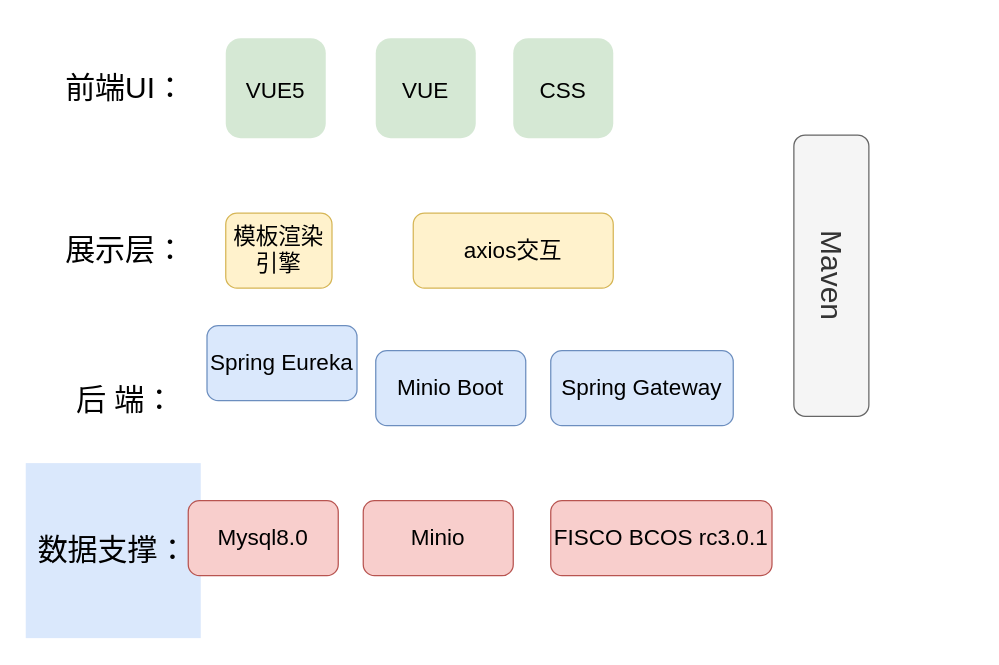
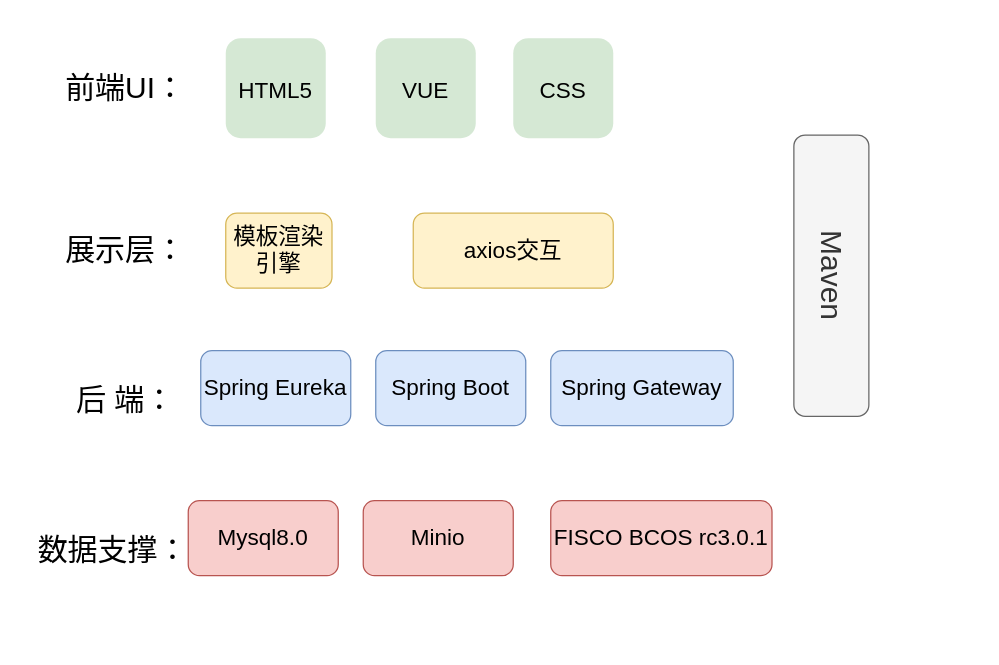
node "VUE5": label "VUE5" -> "HTML5"
node "Spring Eureka": moved (282, 363) -> (276, 388)
node "Minio Boot": label "Minio Boot" -> "Spring Boot"
node "数据支撑：": fillcolor #dae8fc -> #ffffff
